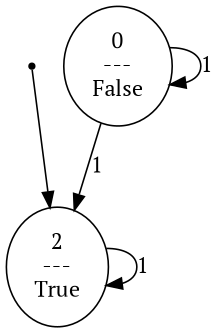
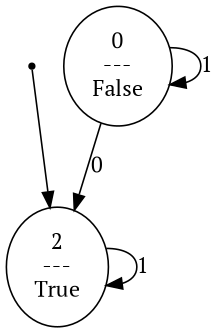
edge "0 --- False" -> "2 --- True": label "1" -> "0"
